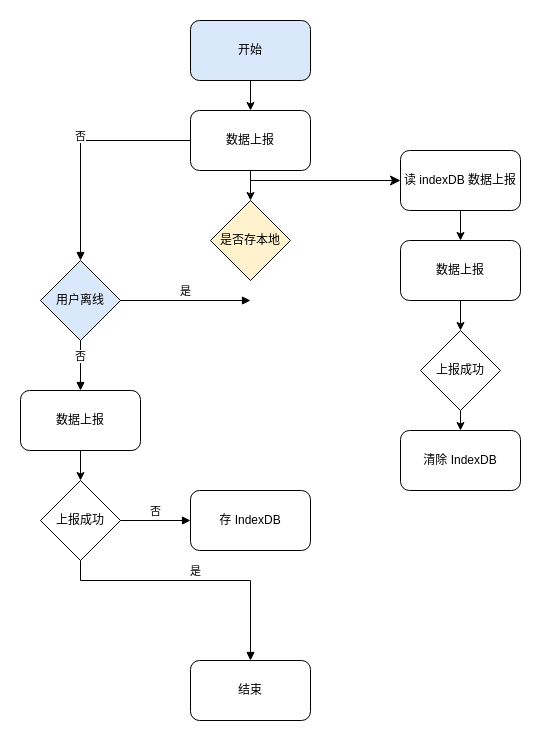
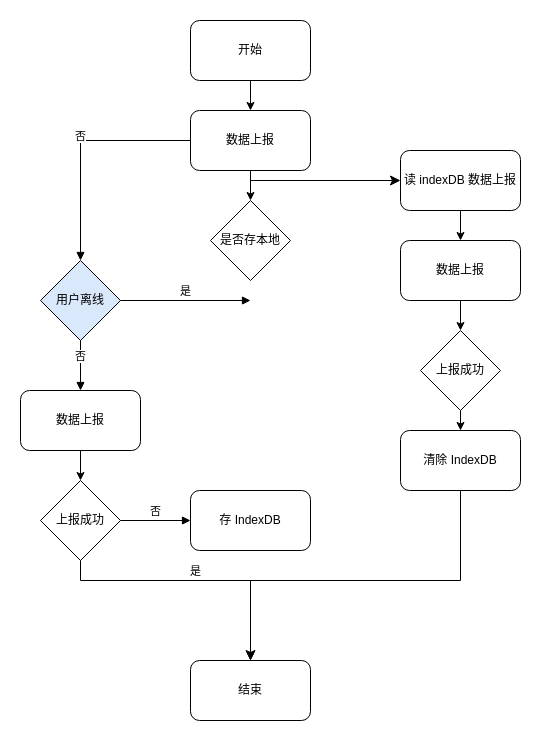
node "开始": fillcolor #dae8fc -> #ffffff
node "是否存本地": fillcolor #fff2cc -> #ffffff
edge "清除 IndexDB" -> "结束": added
